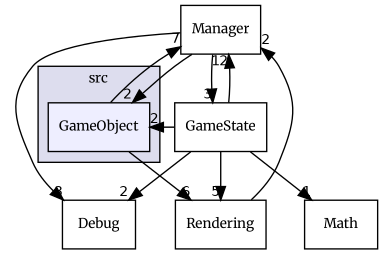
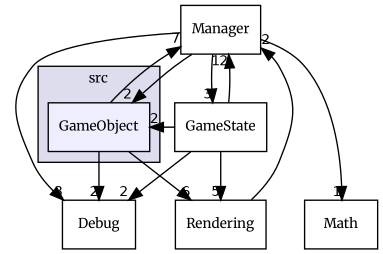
edge "GameObject" -> "Debug": added
edge "GameState" -> "Math": now "Manager" -> "Math"
